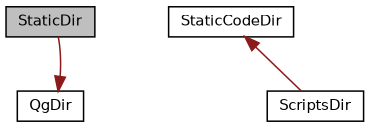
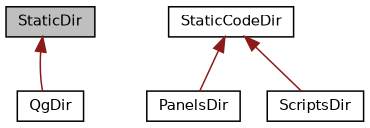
edge "StaticDir" -> "QgDir": reversed
node "PanelsDir": added
